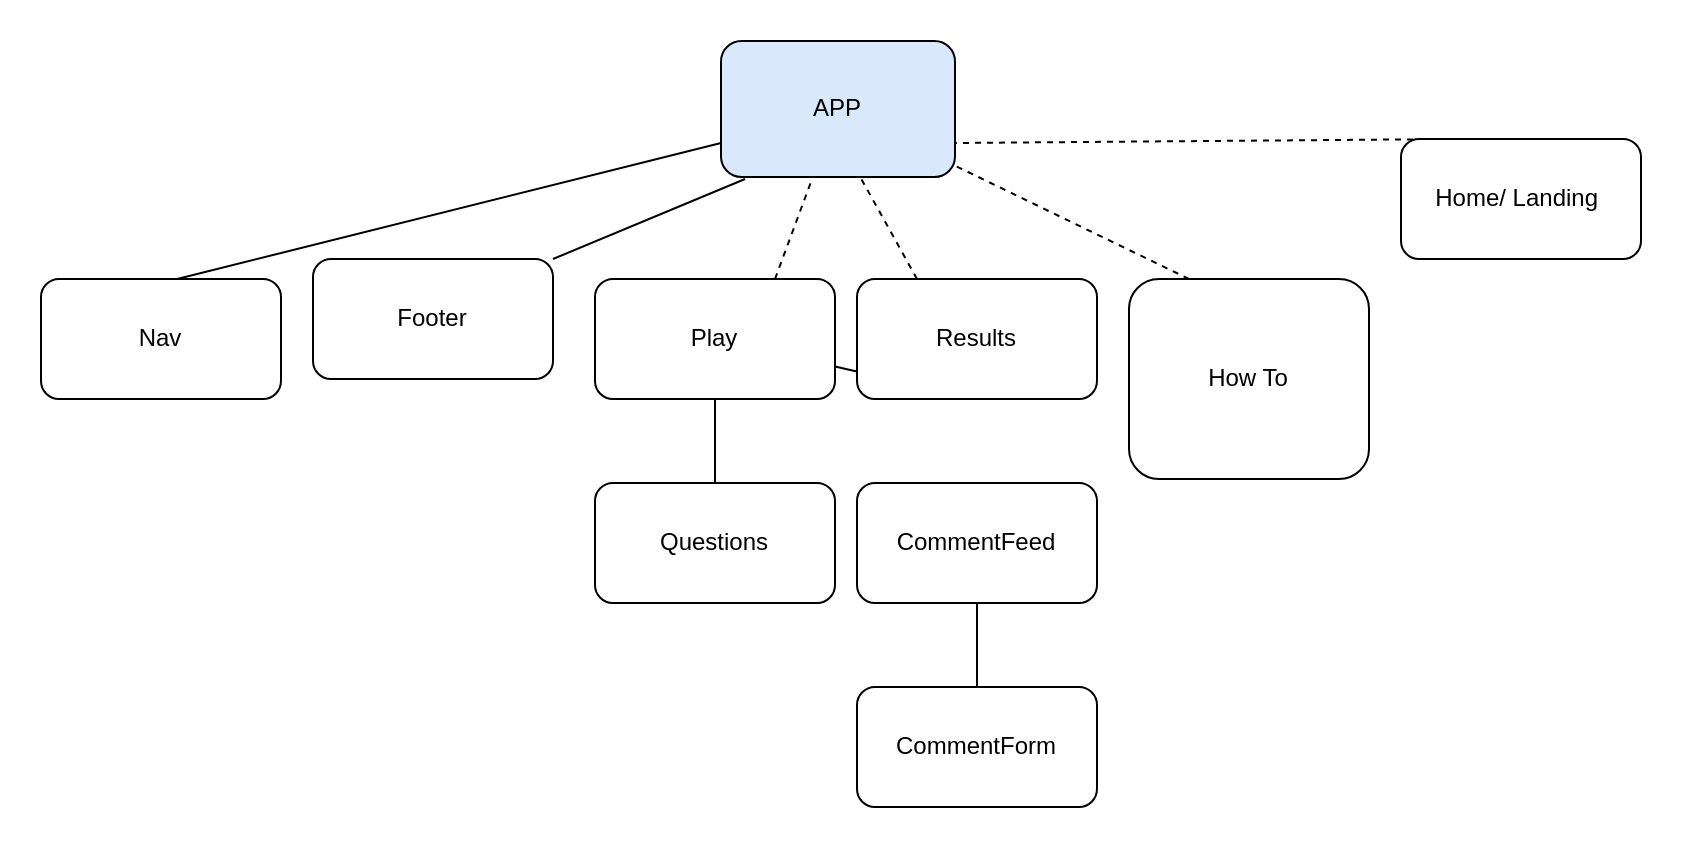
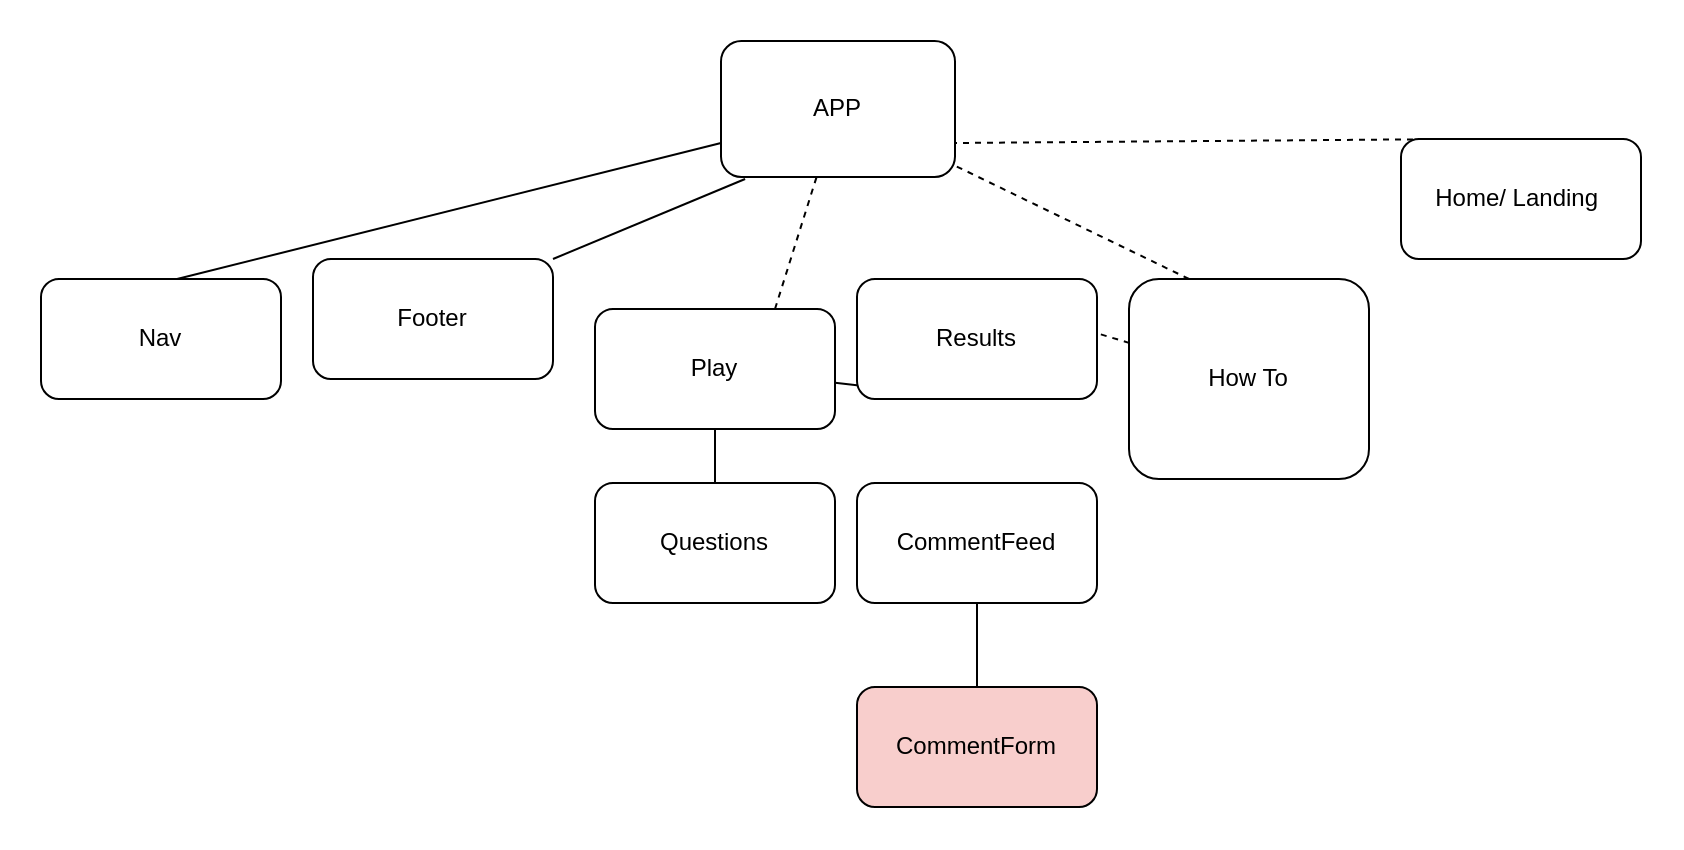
node "APP": fillcolor #dae8fc -> #ffffff
edge "APP" -- "Results": now "How To" -- "Results"
node "Play": moved (715, 339) -> (715, 369)
node "CommentForm": fillcolor #ffffff -> #f8cecc
